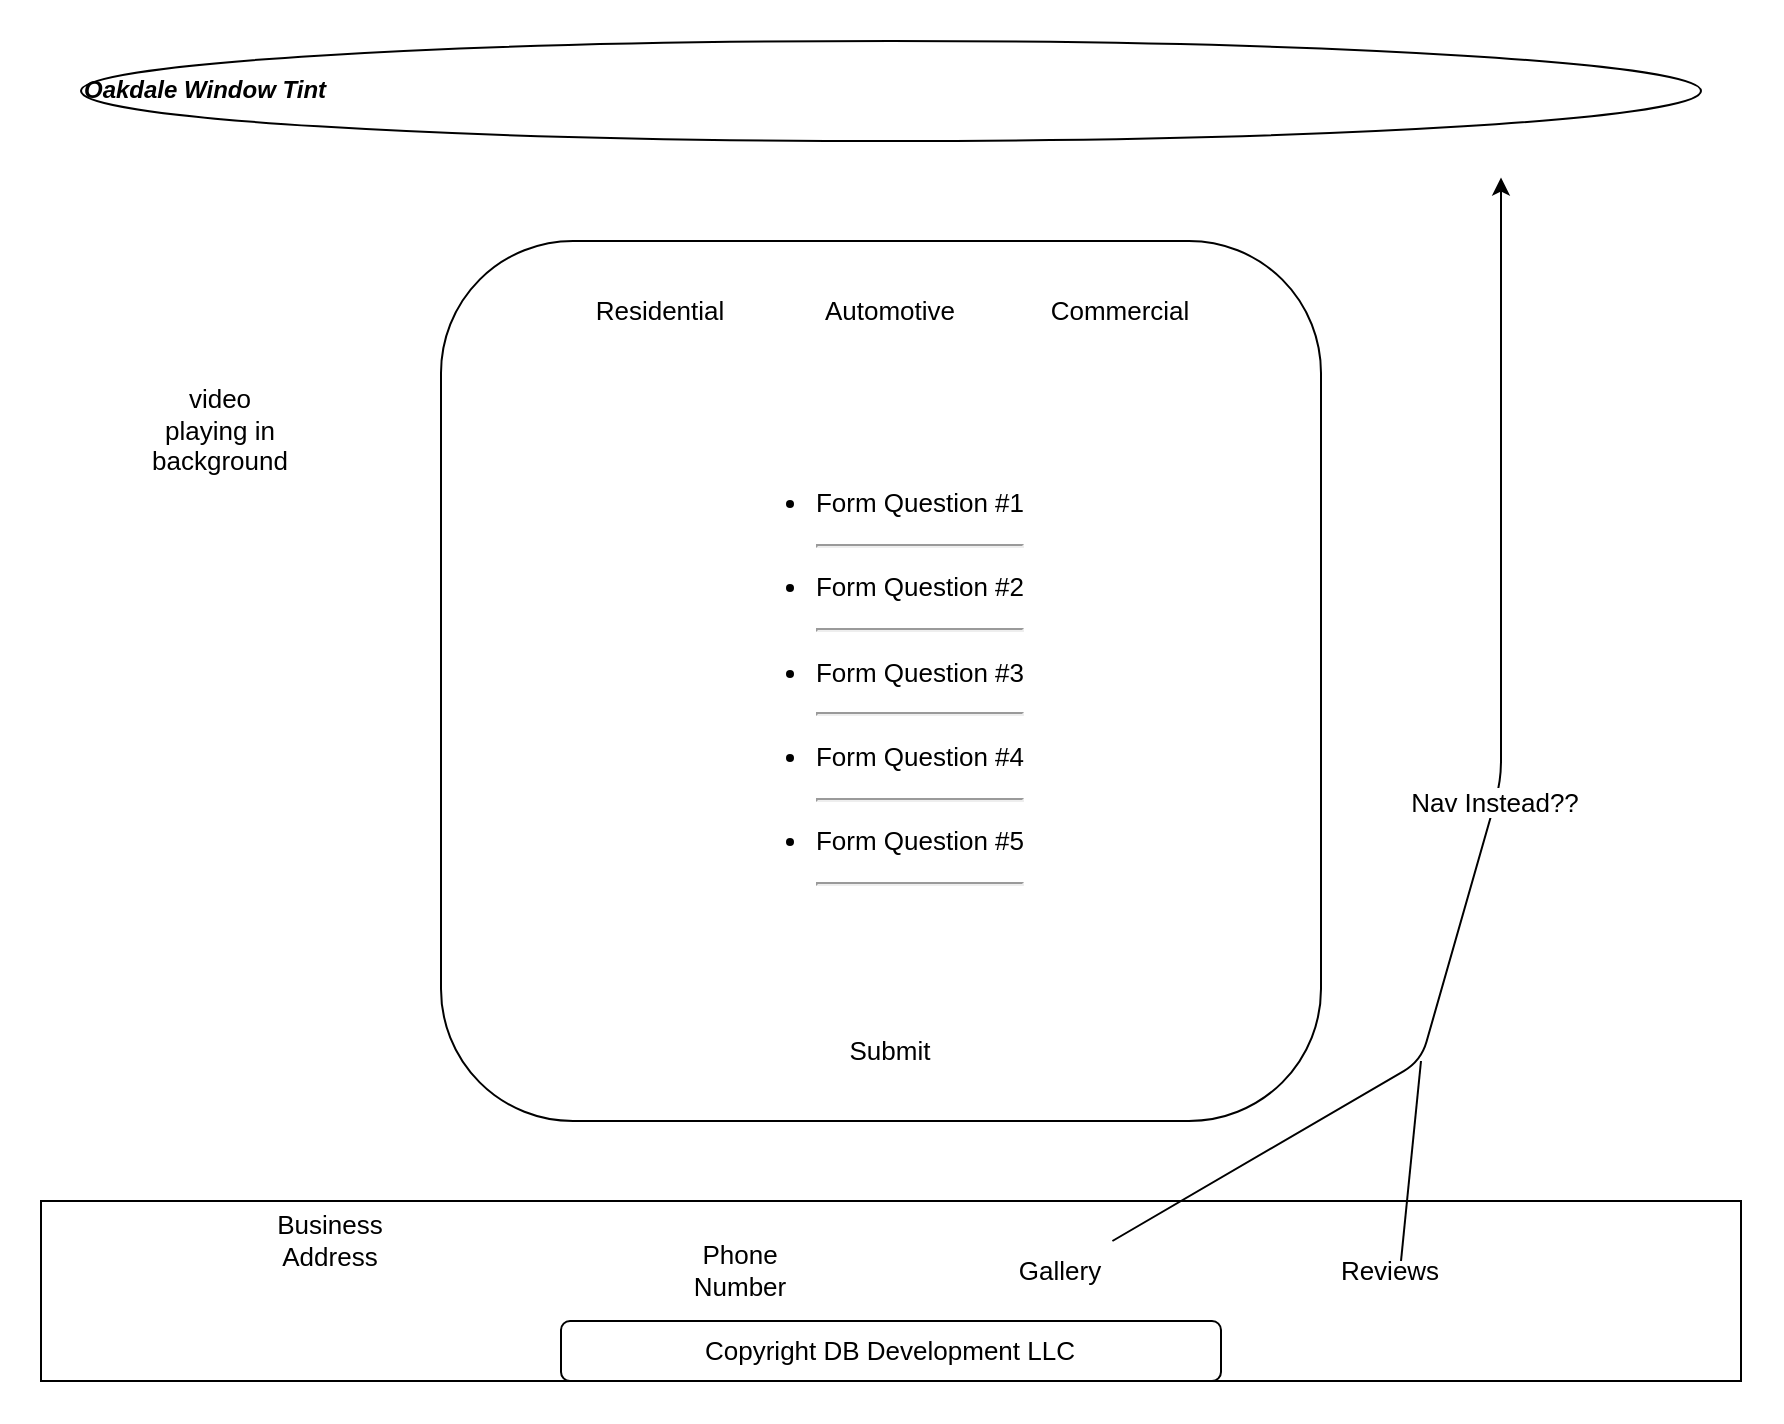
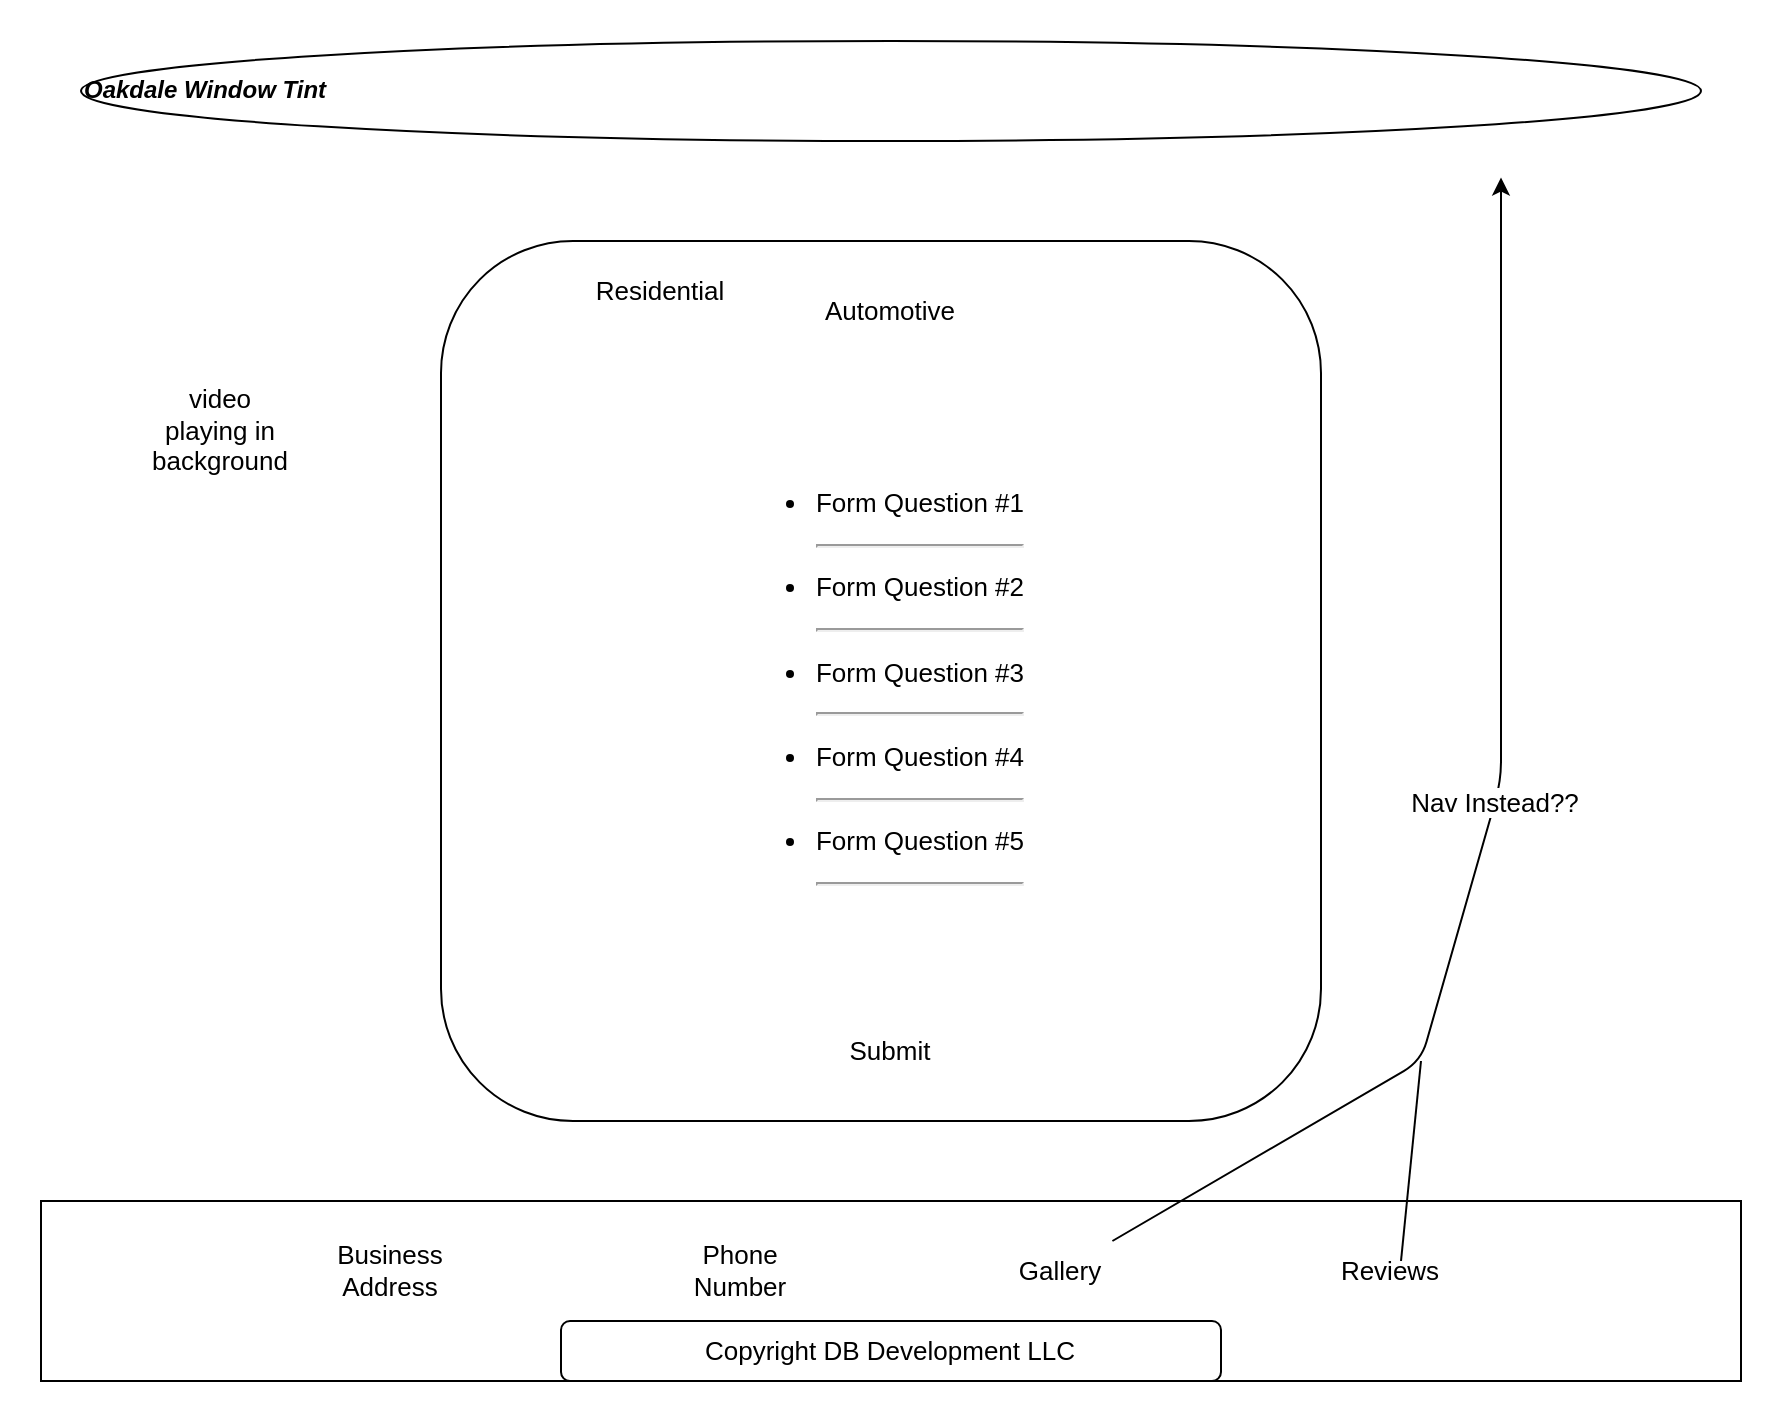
node "Residential": moved (661, 311) -> (661, 291)
node "Commercial": removed
node "Business Address": moved (331, 1241) -> (391, 1271)
